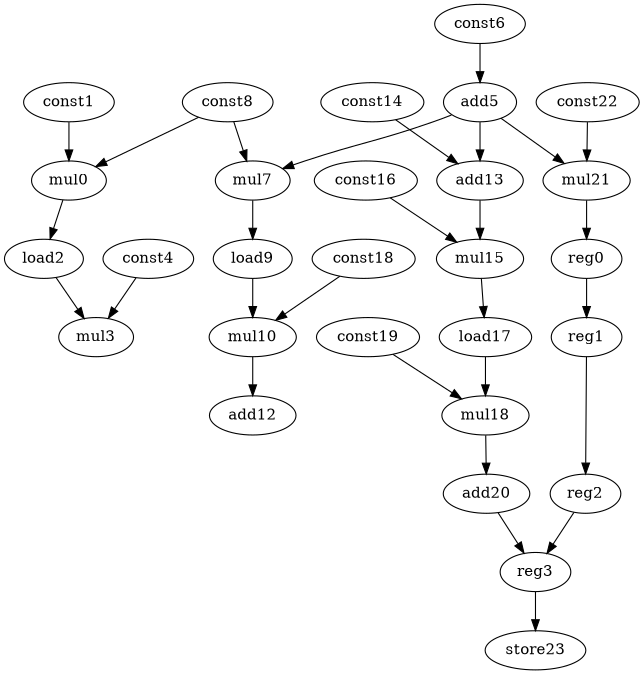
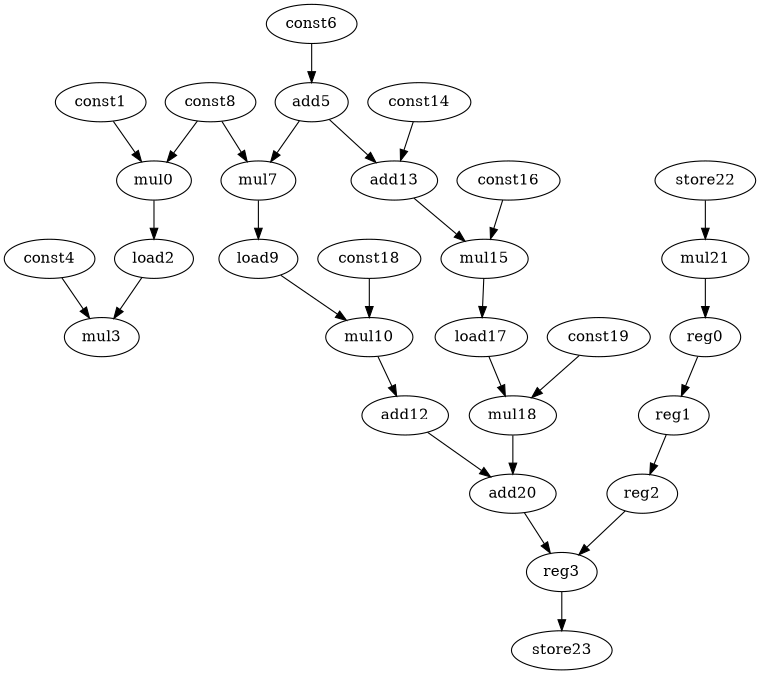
node "const22": label "const22" -> "store22"
edge "add5" -> "mul21": removed
edge "add12" -> "add20": added
